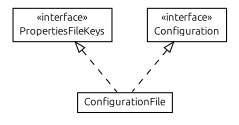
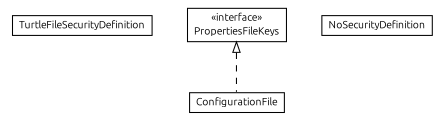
node "TurtleFileSecurityDefinition": added
node "Configuration": removed
node "NoSecurityDefinition": added
